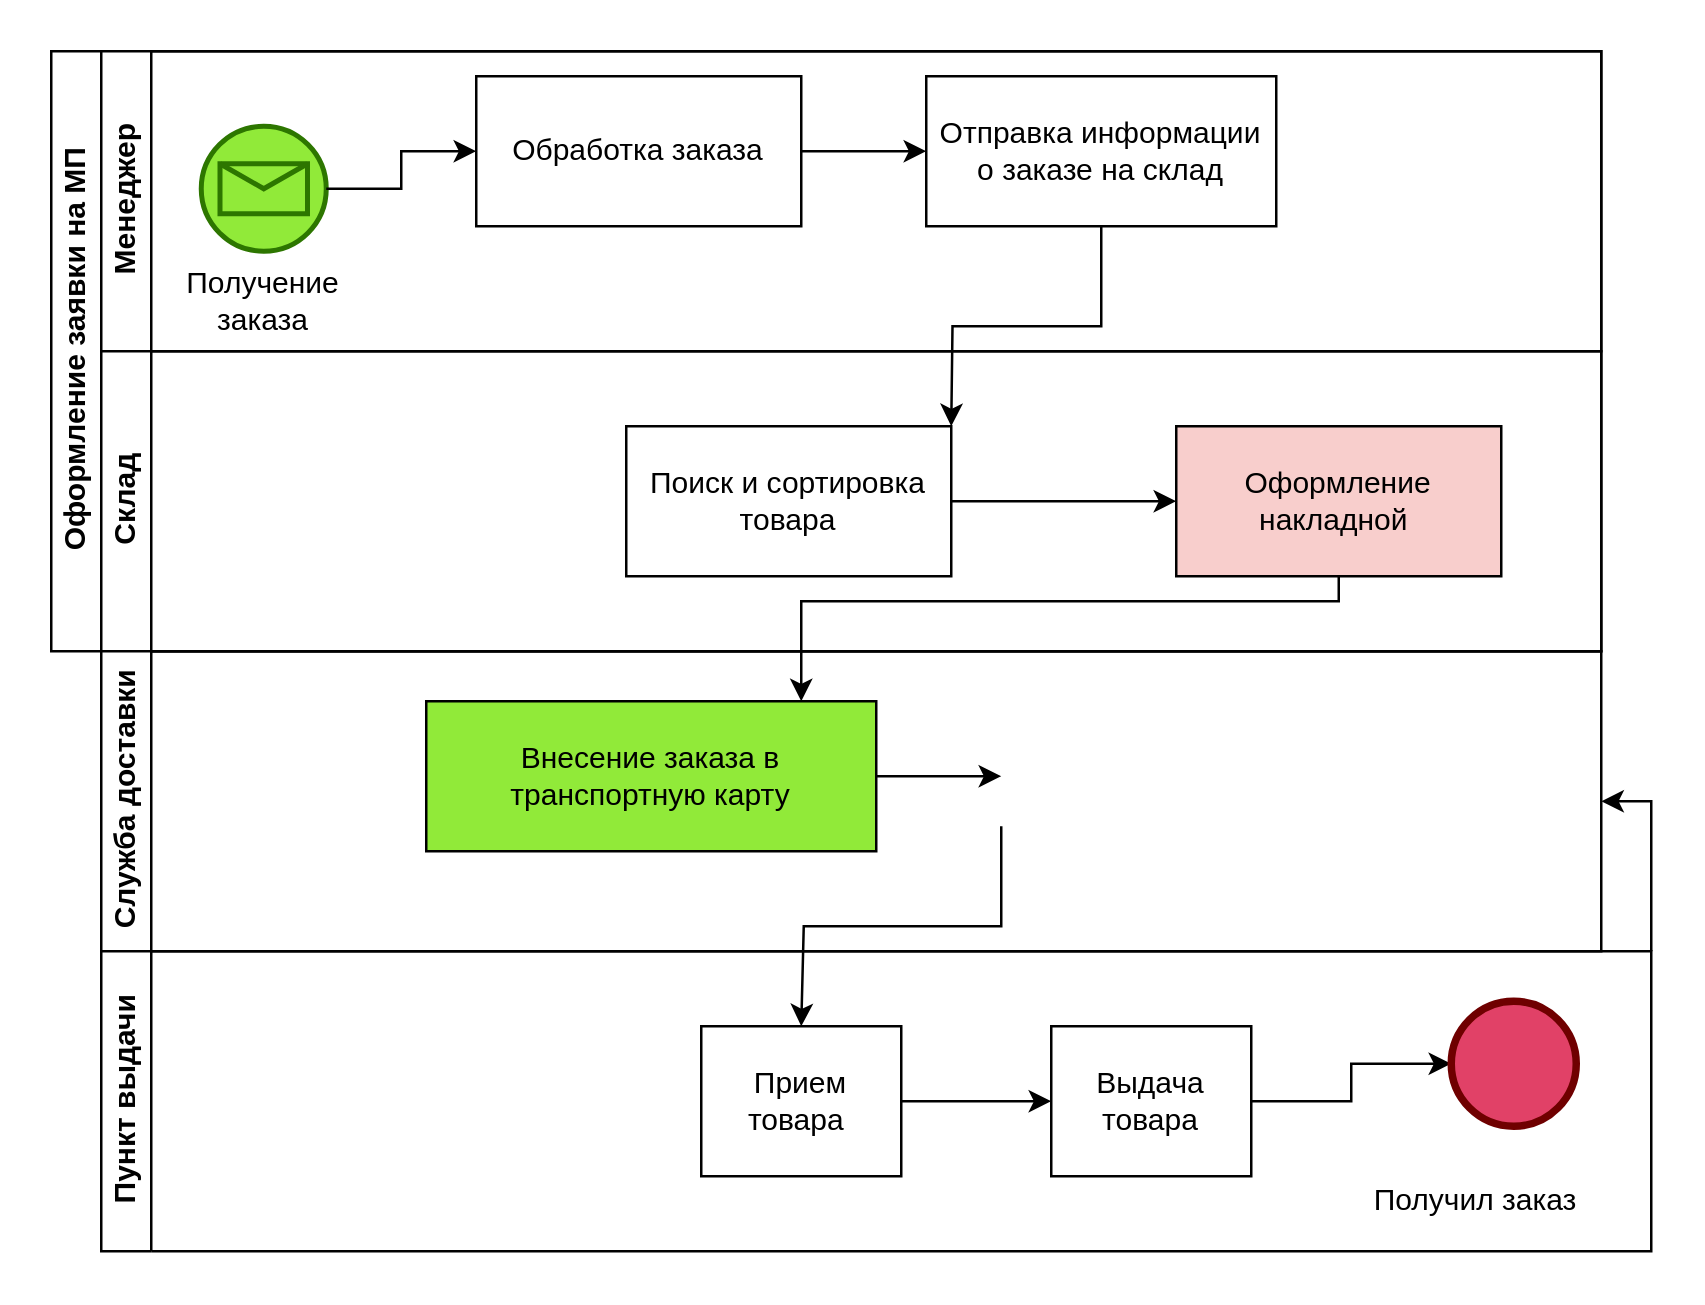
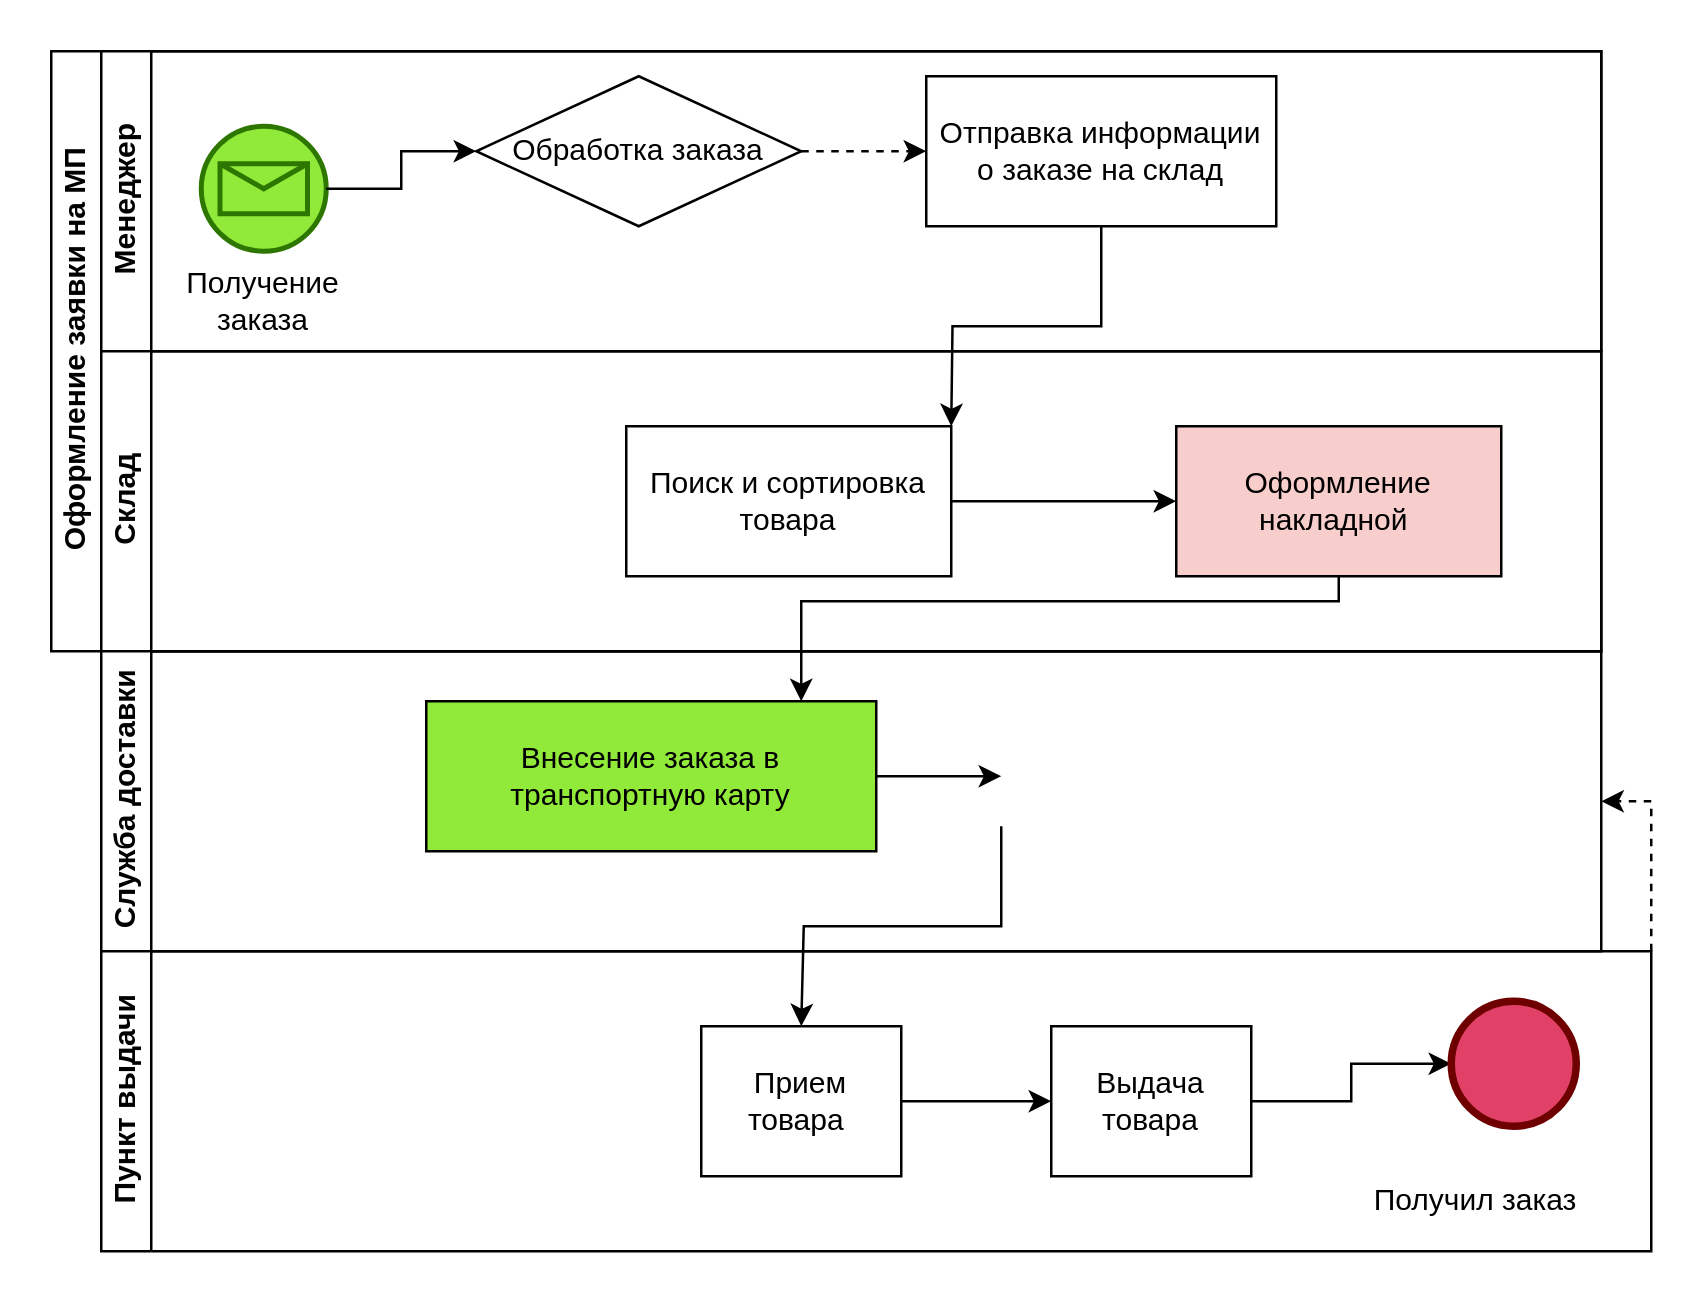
node "Обработка заказа": shape rectangle -> diamond
edge "Обработка заказа" -> "Отправка информации о заказе на склад": style solid -> dashed
edge "Пункт выдачи" -> "Служба доставки": style solid -> dashed
